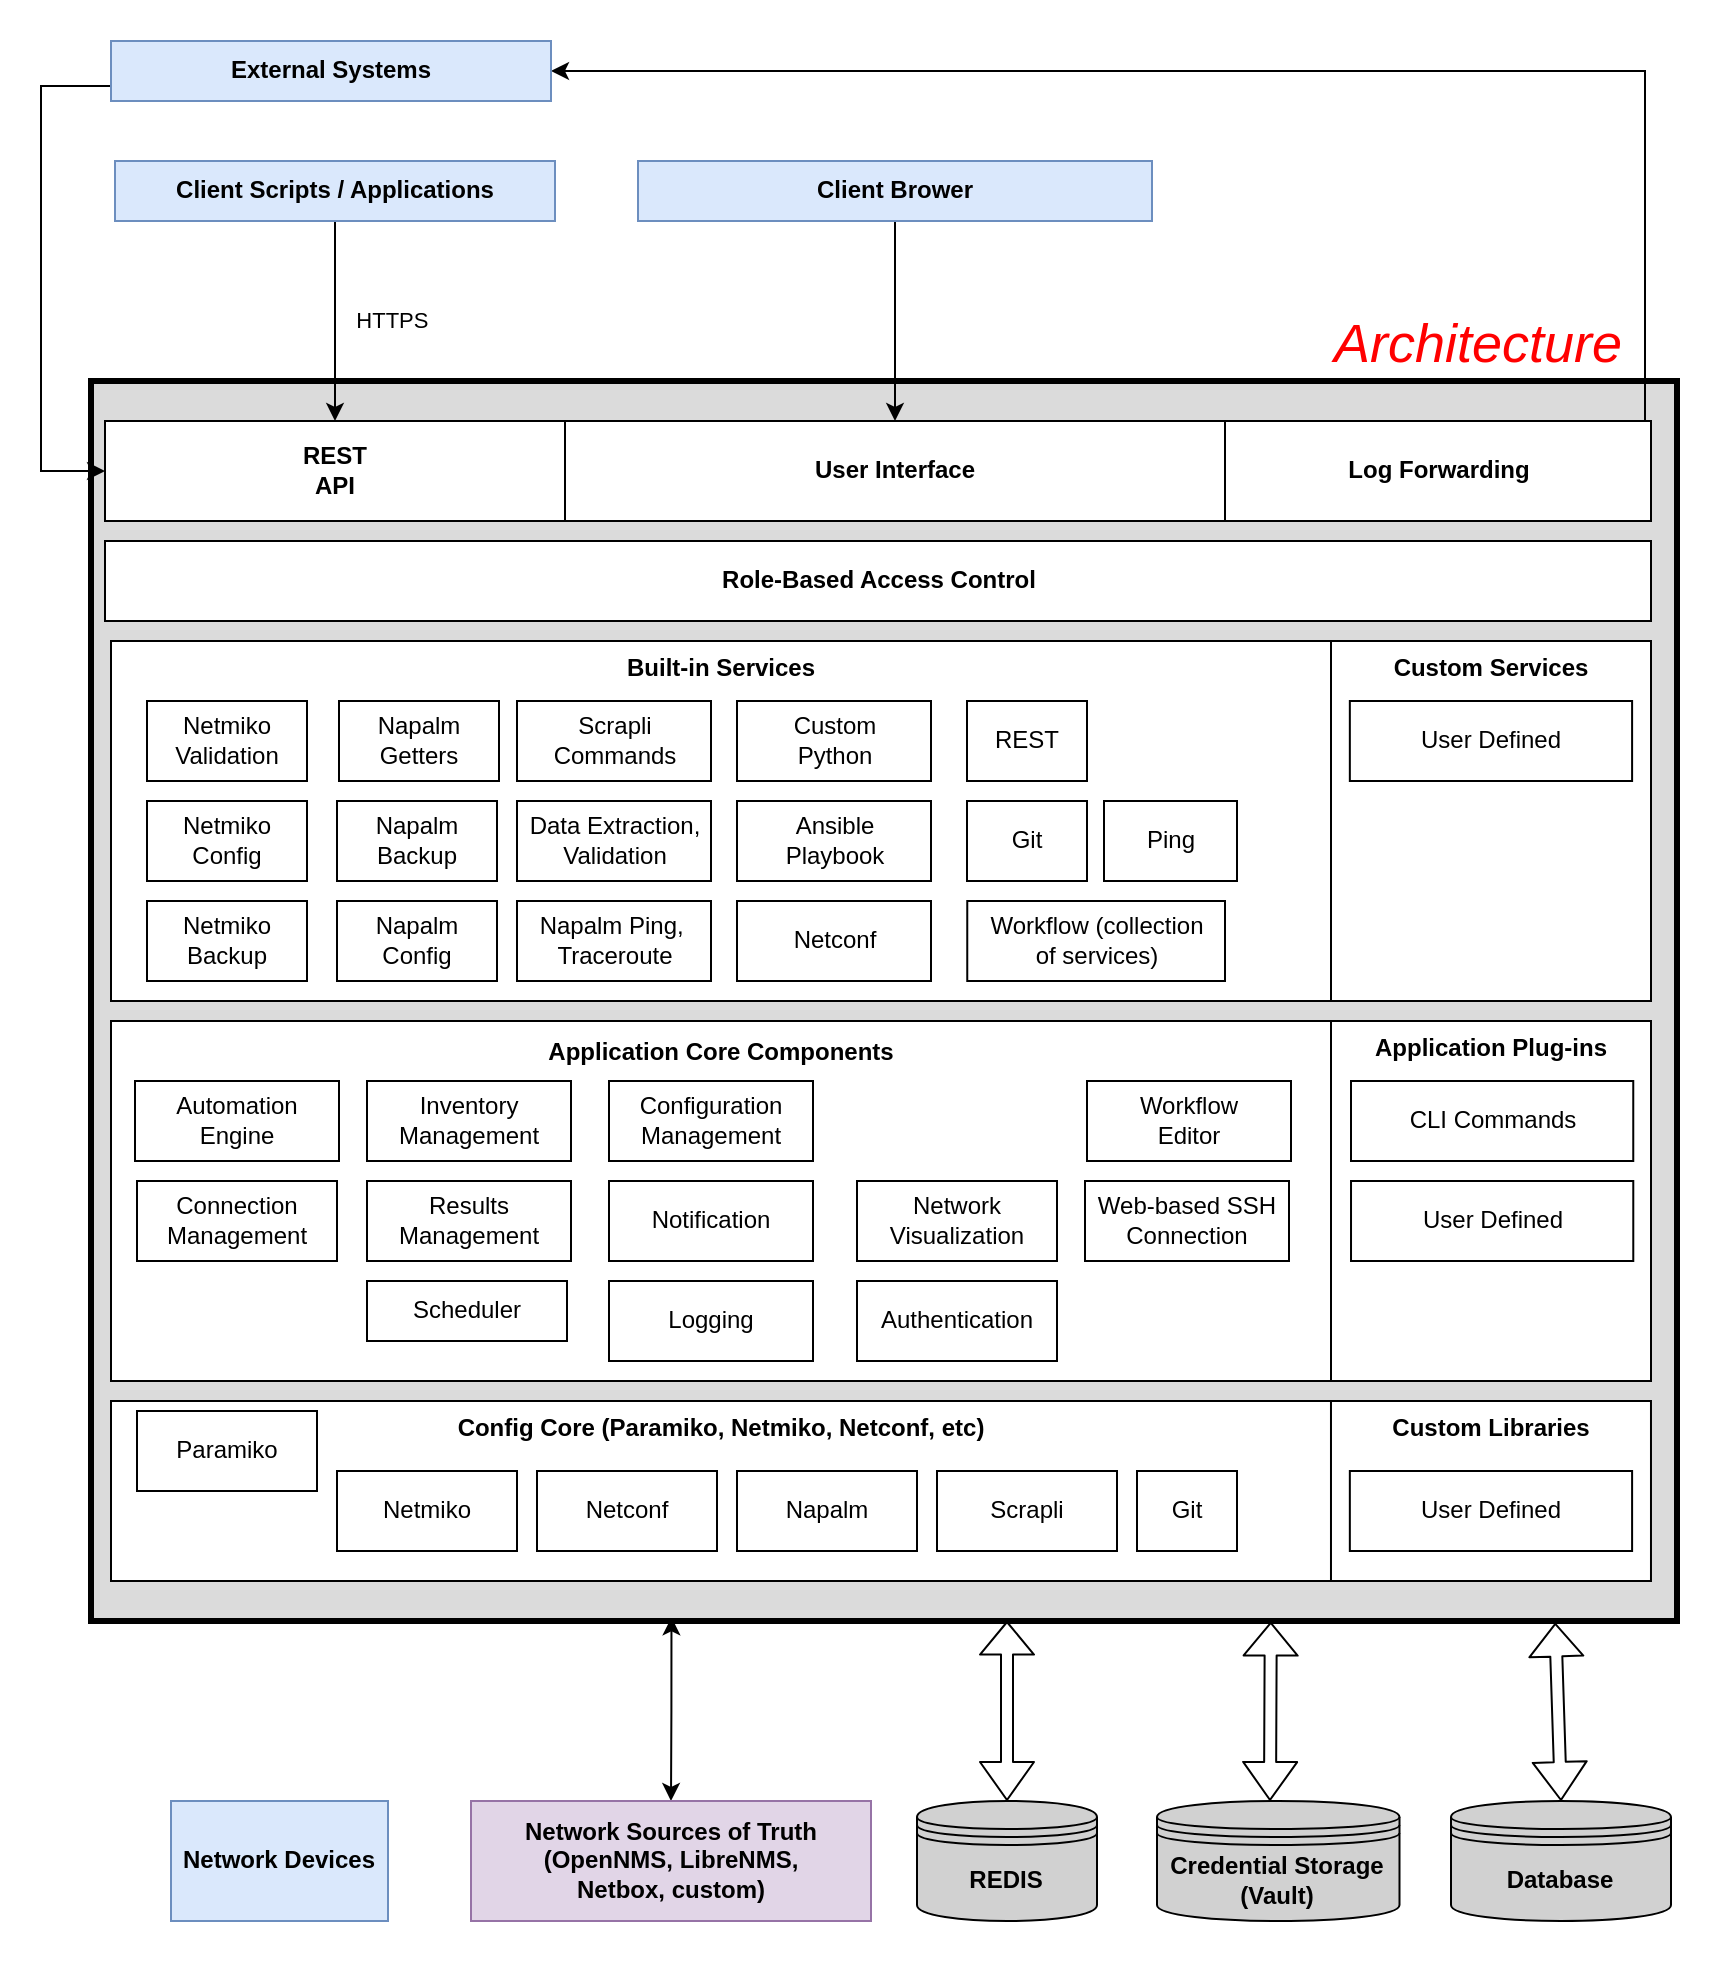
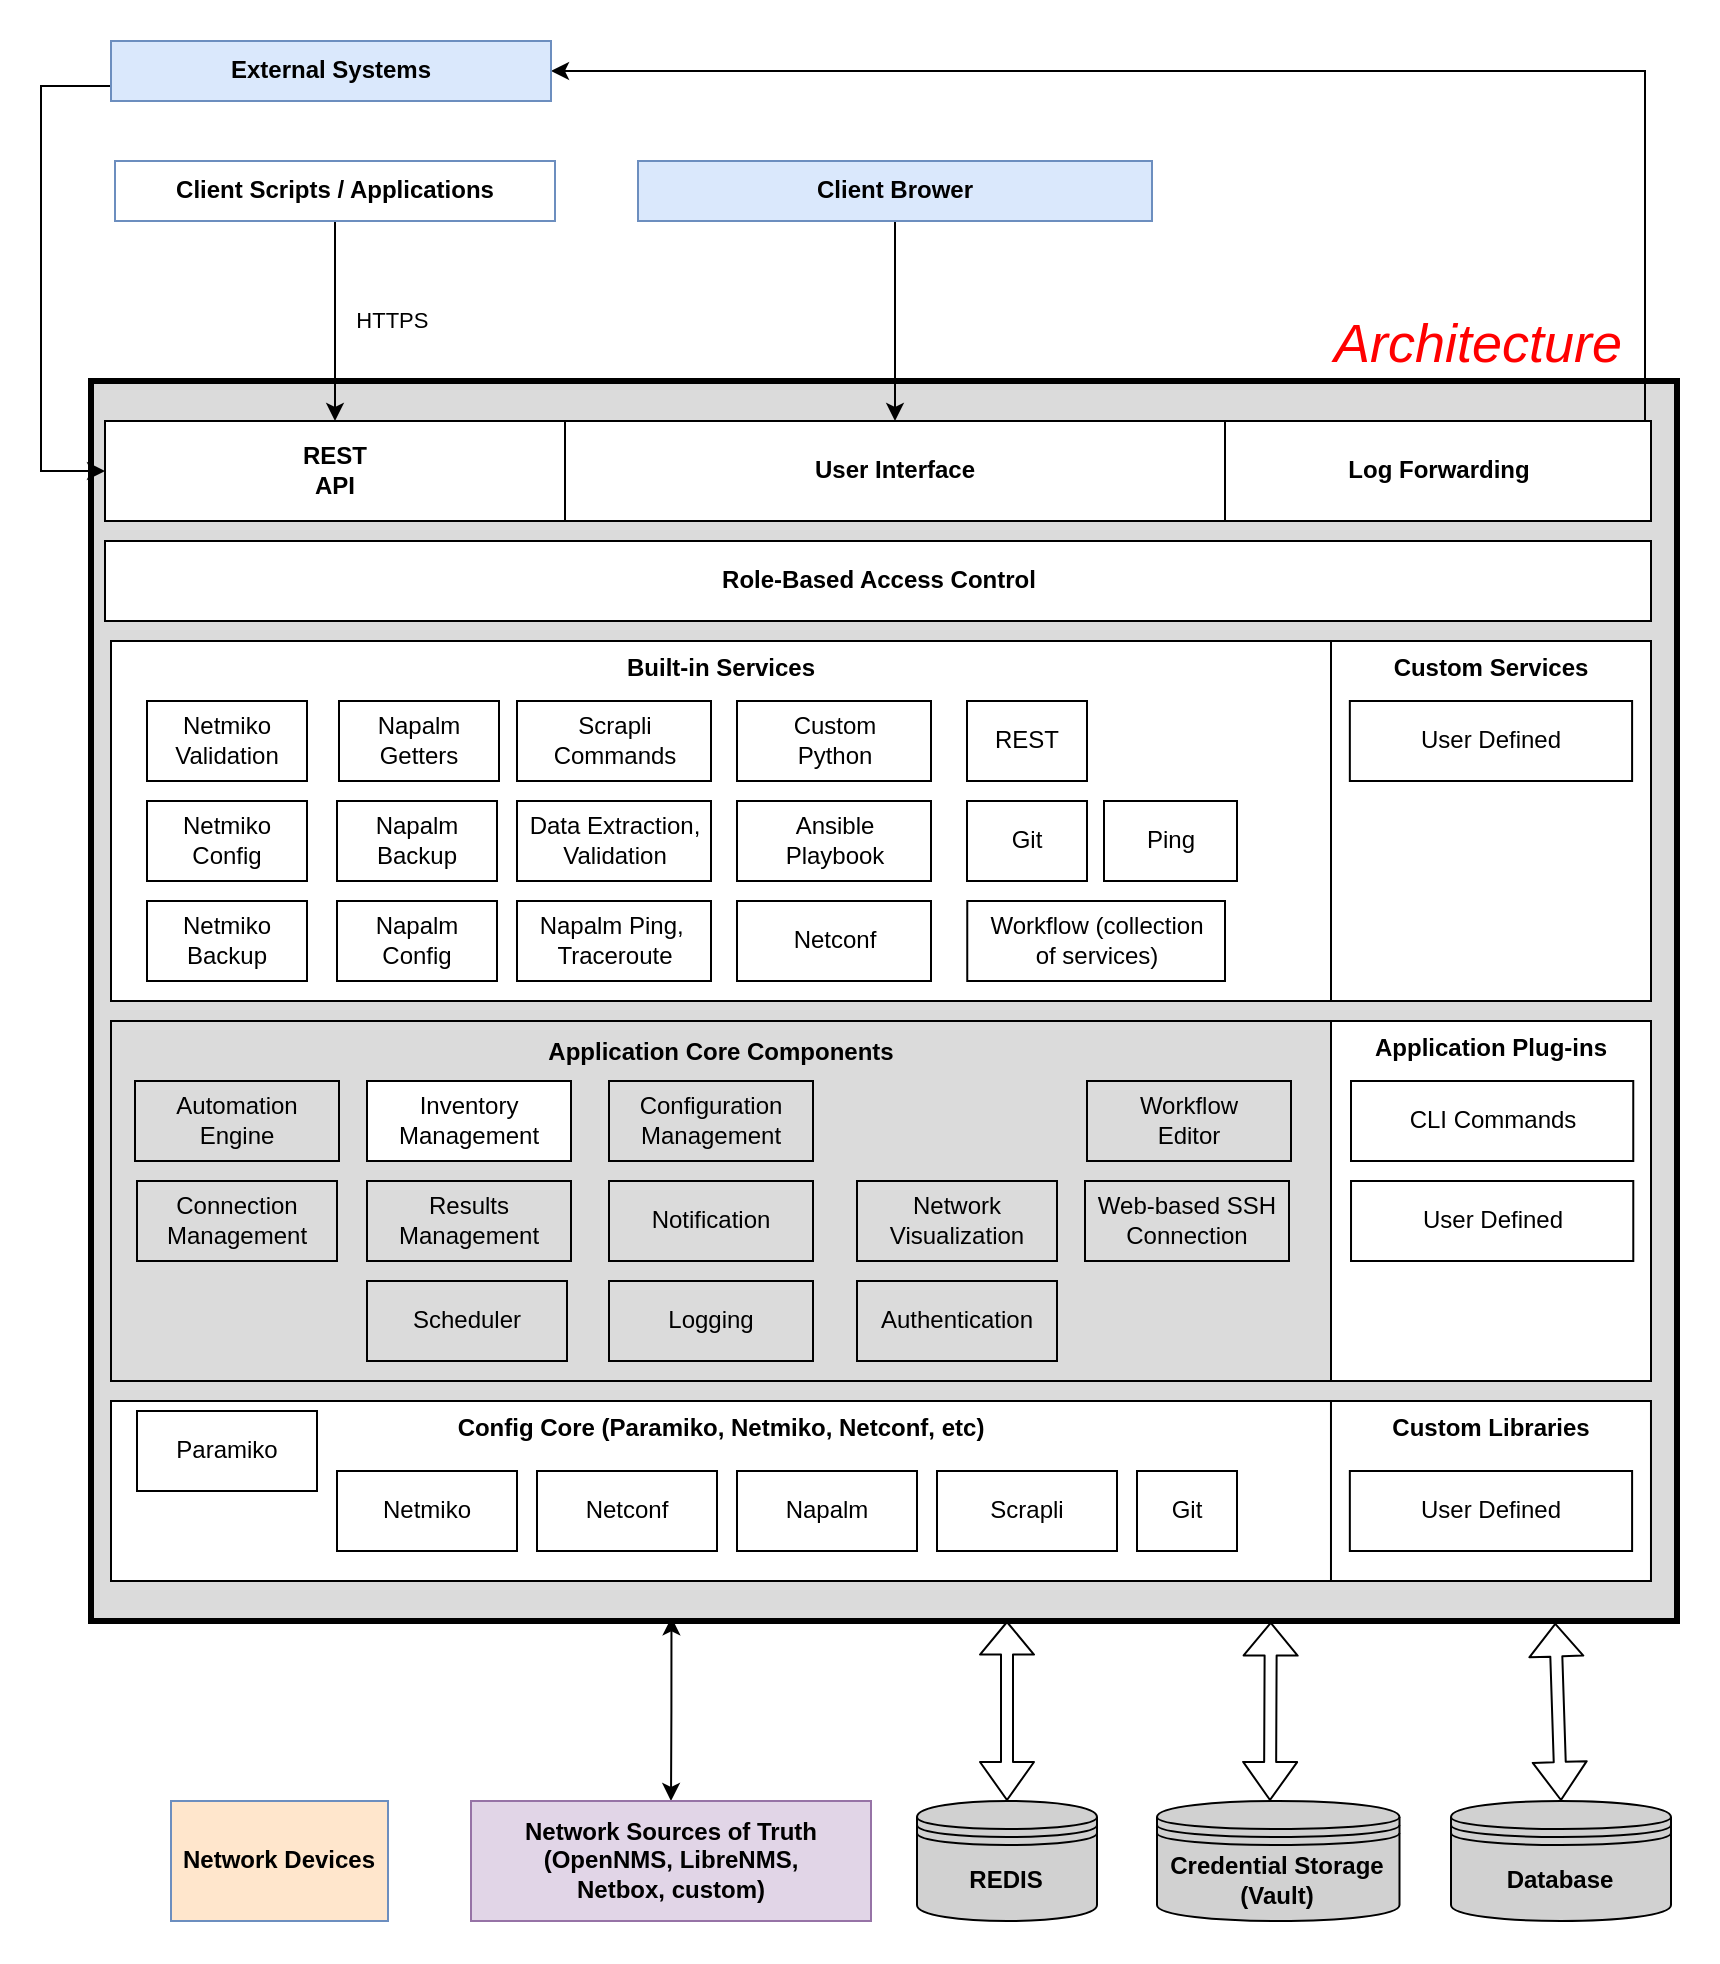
node "Client Scripts / Applications": fillcolor #dae8fc -> #ffffff
node "Application Core Components": fillcolor #ffffff -> #dbdbdb
node "Scheduler": size 200x60 -> 200x80
node "Network Devices": fillcolor #dae8fc -> #ffe6cc
